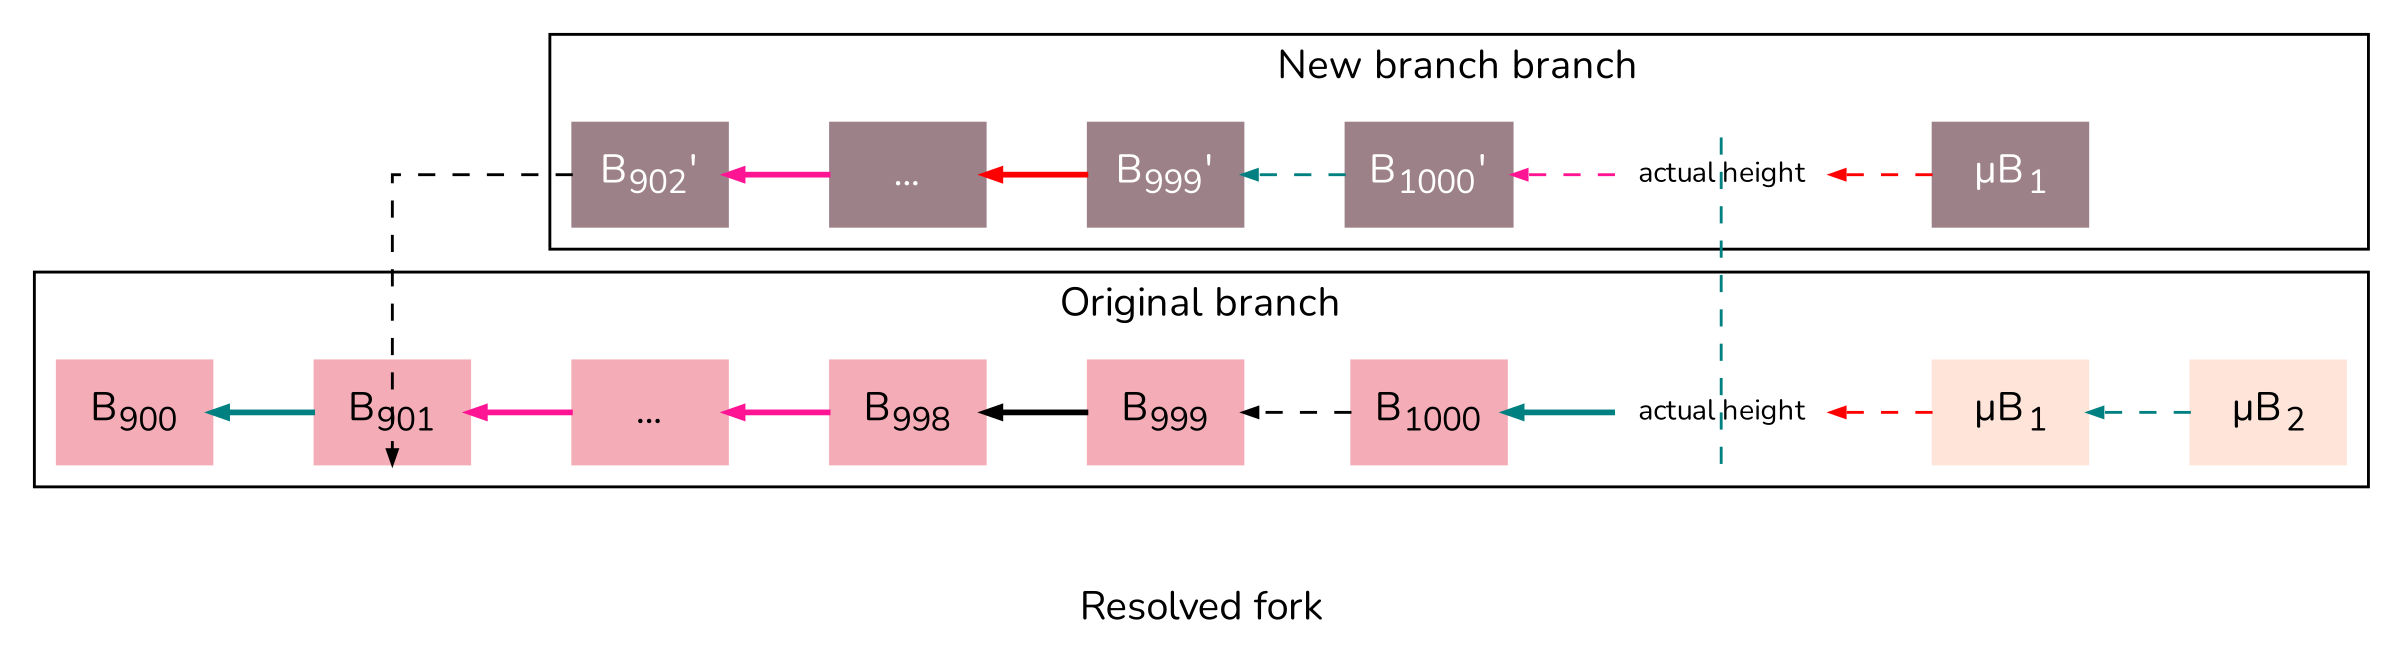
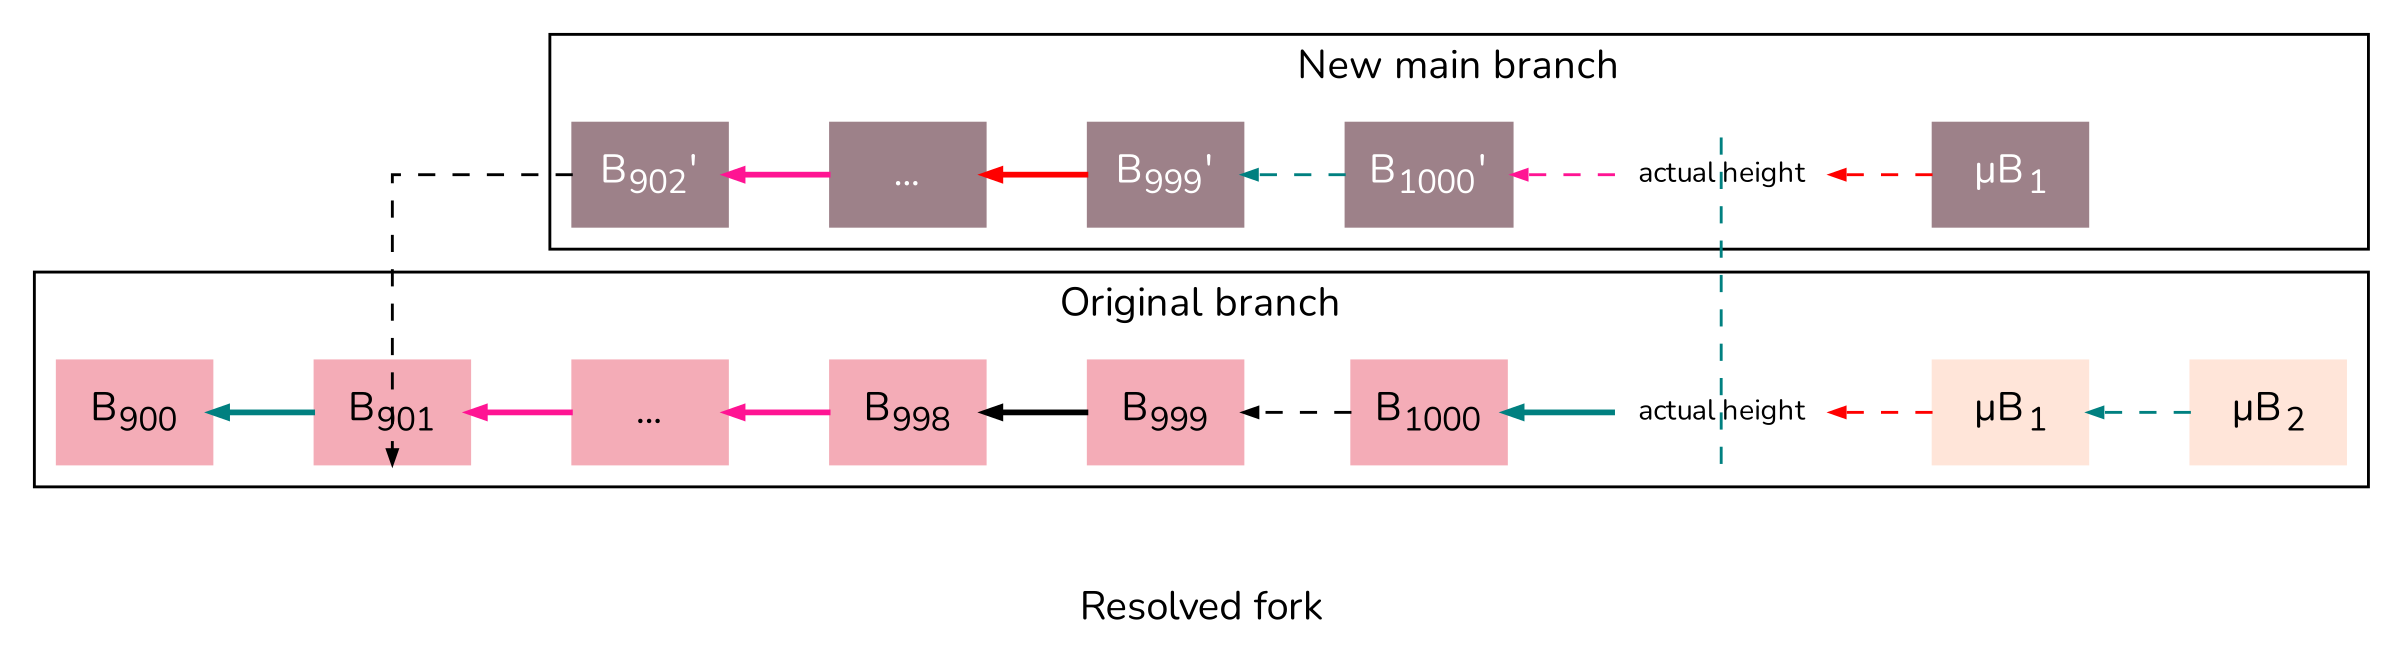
cluster "New branch branch": label "New branch branch" -> "New main branch"
